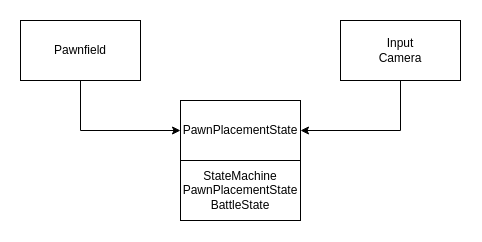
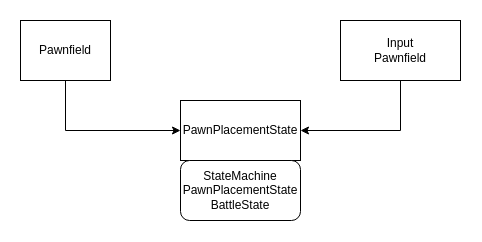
node "Pawnfield": size 120x60 -> 90x60
node "Input Camera": label "Input Camera" -> "Input Pawnfield"
node "StateMachine PawnPlacementState BattleState": shape rectangle -> rounded rectangle
